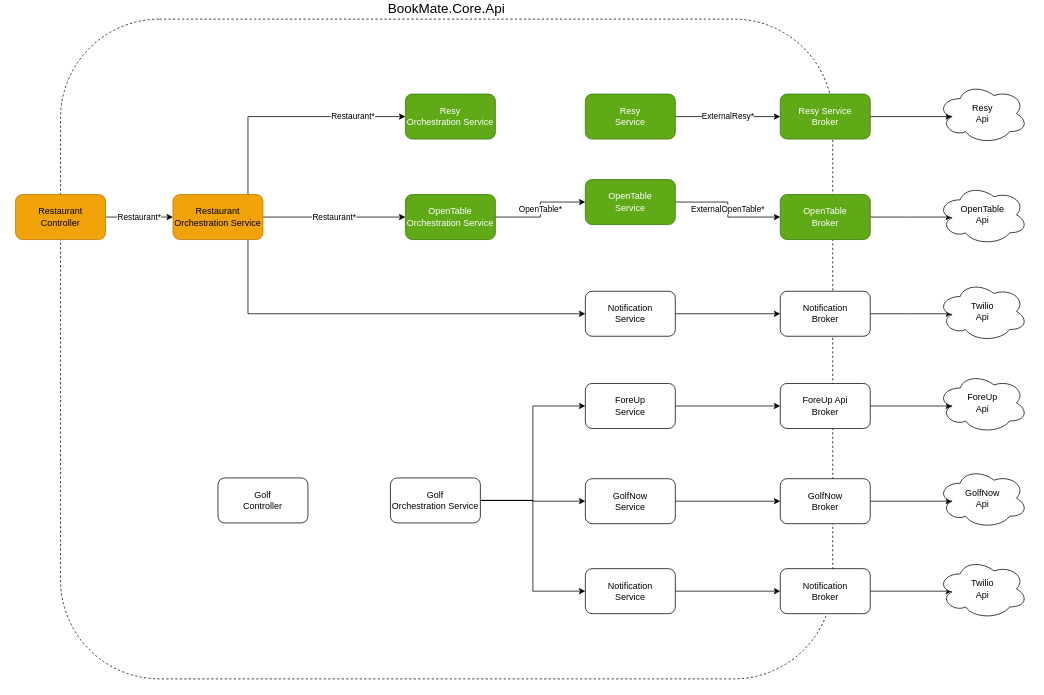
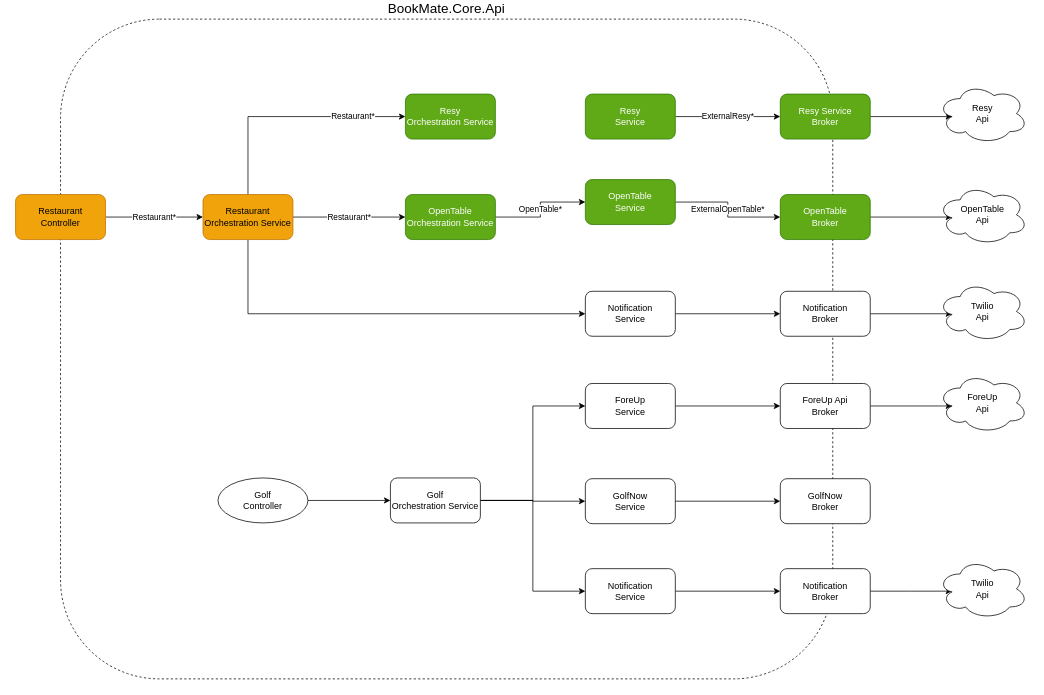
node "Restaurant Orchestration Service": moved (218, 217) -> (248, 217)
node "GolfNow Api": removed
node "Golf Controller": shape rounded rectangle -> ellipse
edge "Golf Controller" -> "Golf Orchestration Service": added
edge "GolfNow Broker" -> "GolfNow Api": removed
